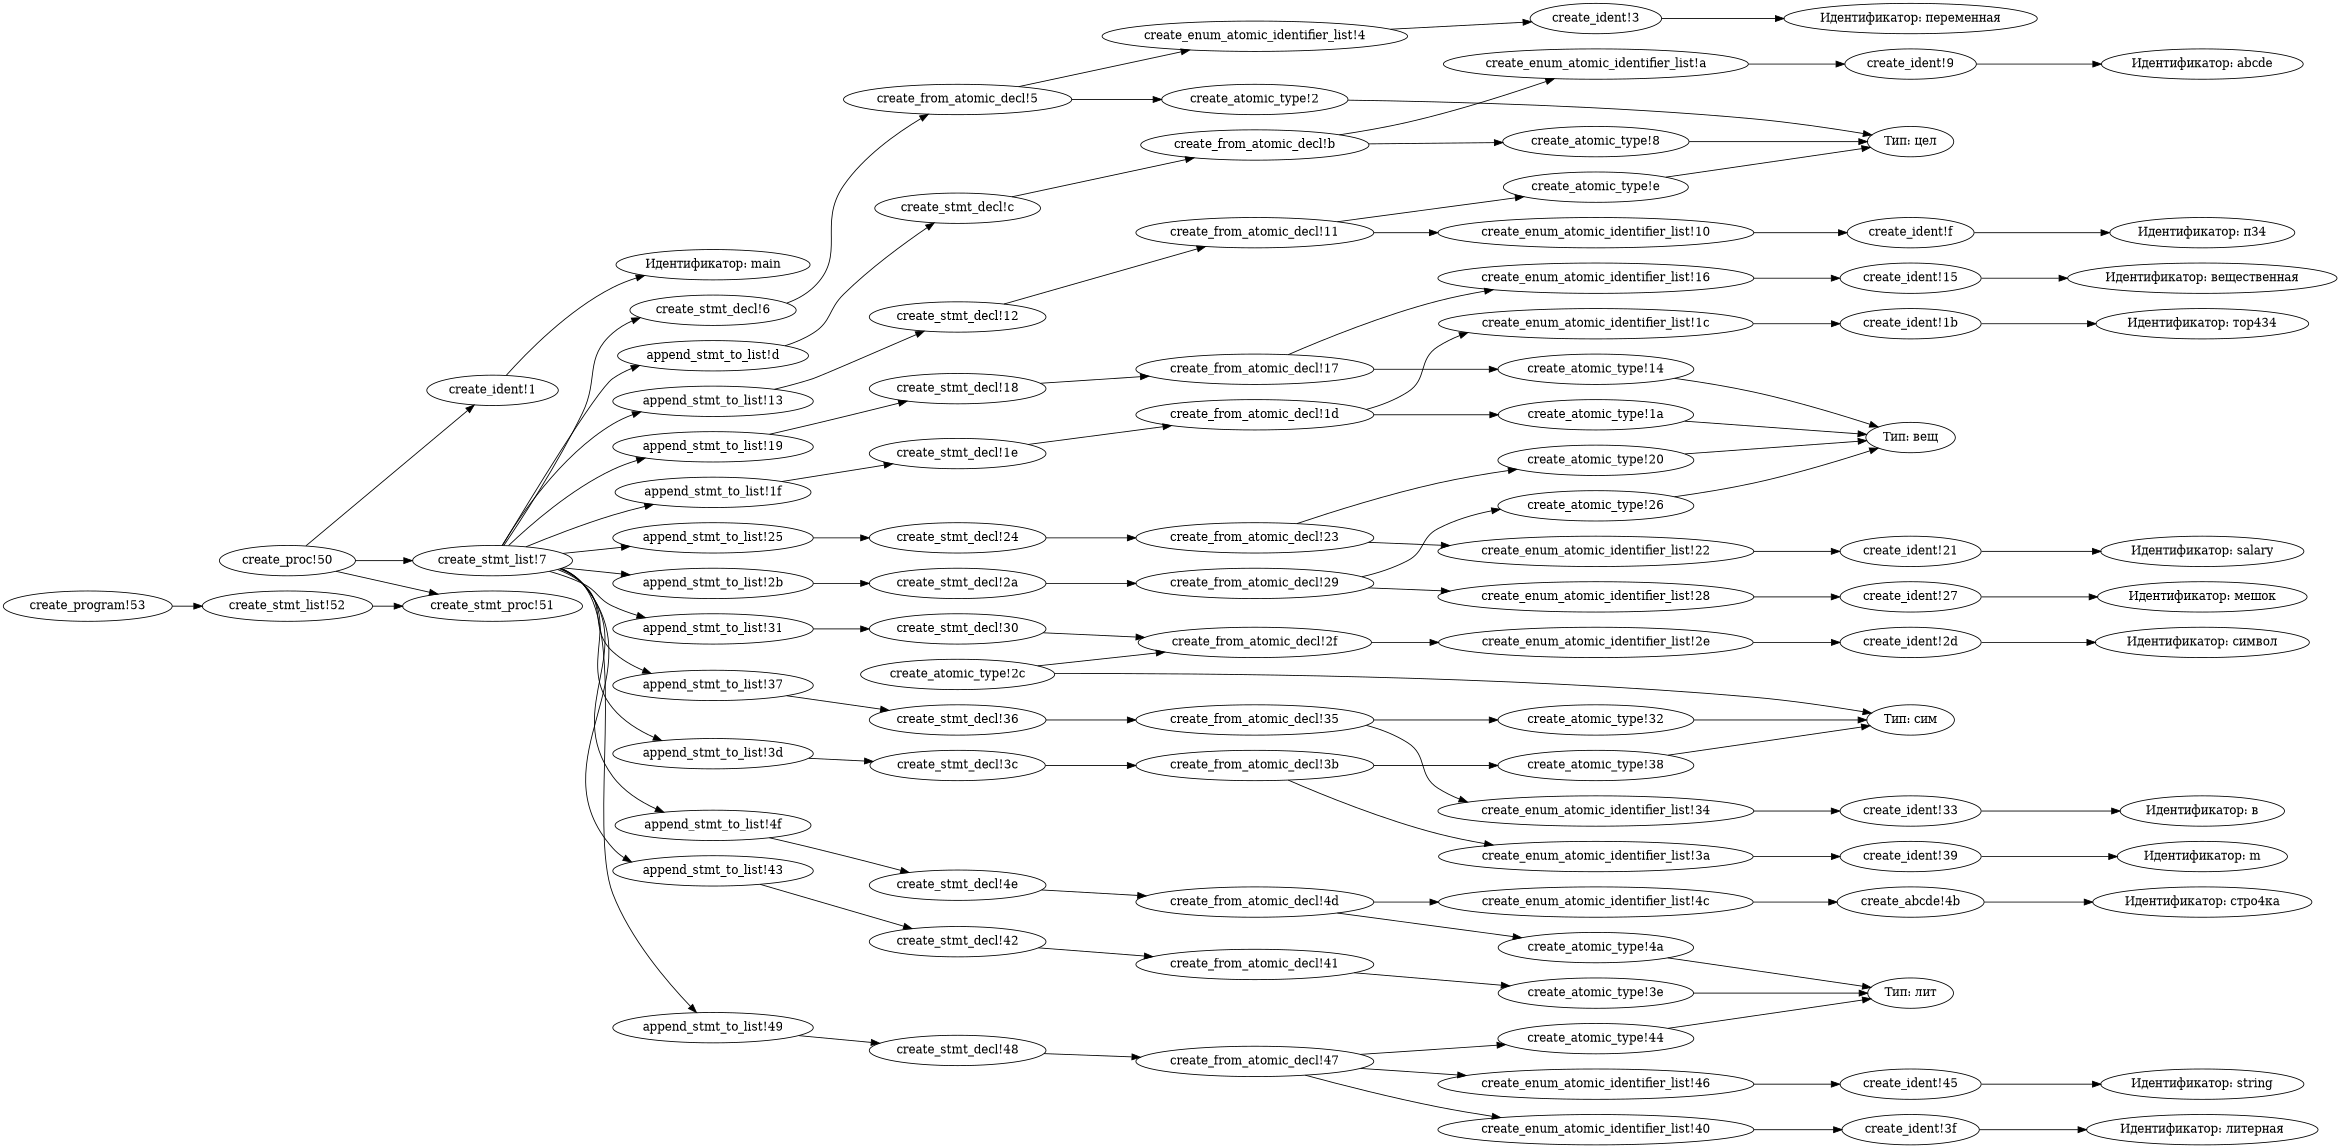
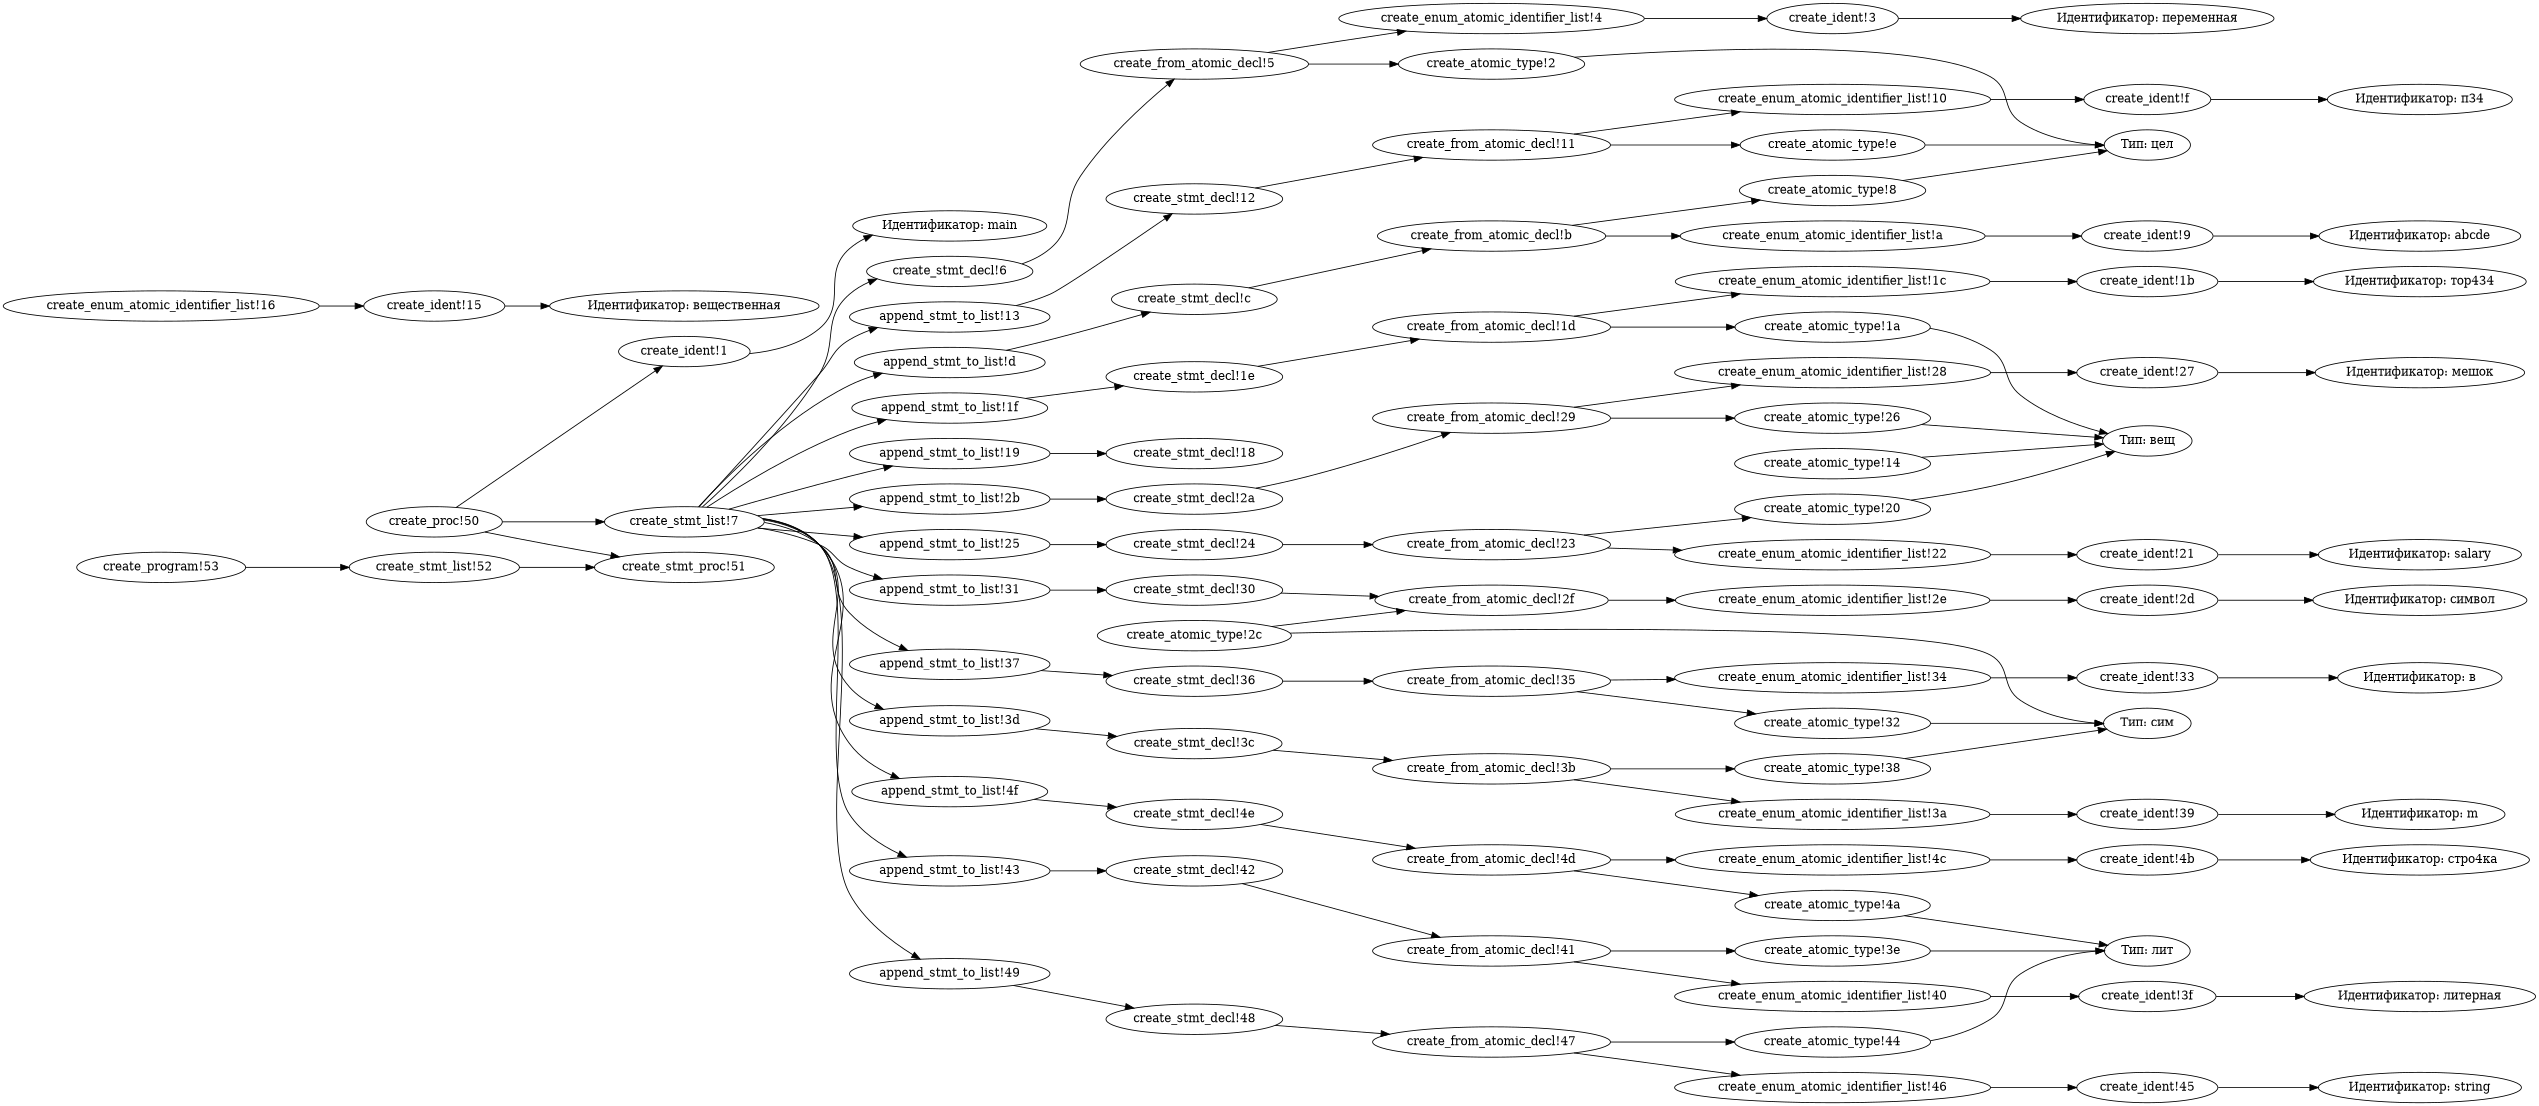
node "create_from_atomic_decl!17": removed
node "create_abcde!4b": label "create_abcde!4b" -> "create_ident!4b"
edge "create_from_atomic_decl!47" -> "create_enum_atomic_identifier_list!40": now "create_from_atomic_decl!41" -> "create_enum_atomic_identifier_list!40"
